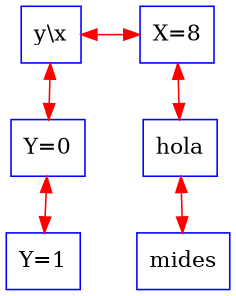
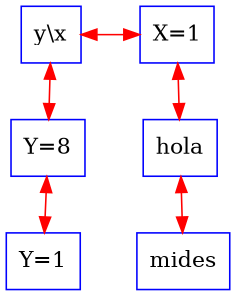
node "X=8": label "X=8" -> "X=1"
node "Y=0": label "Y=0" -> "Y=8"
